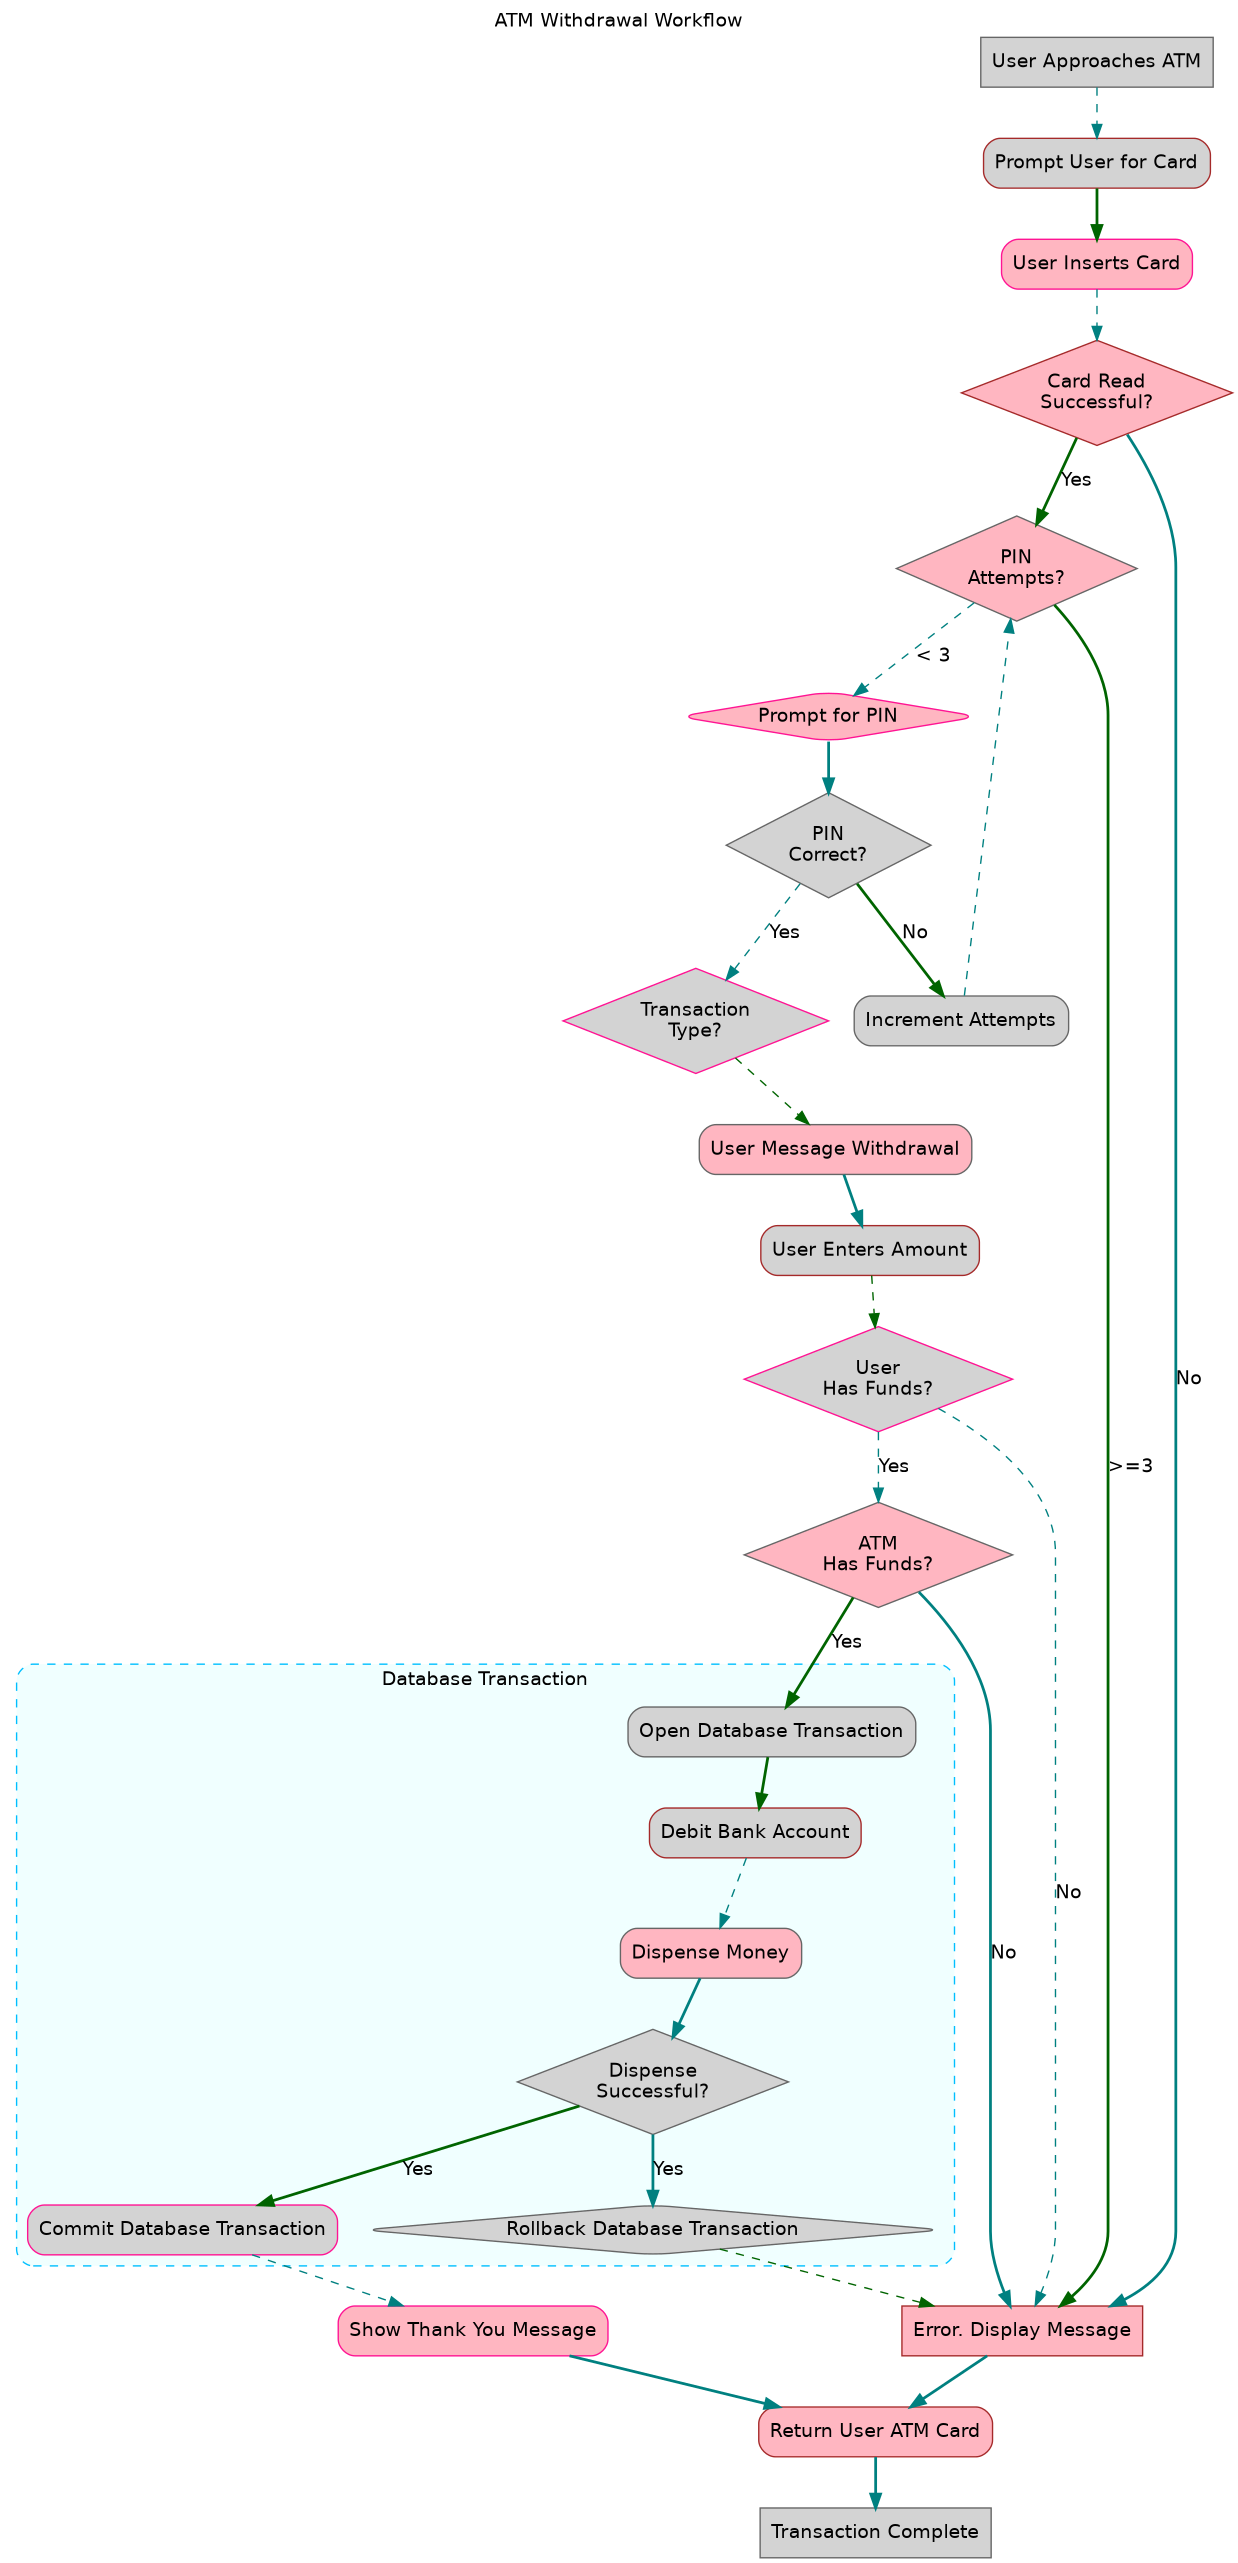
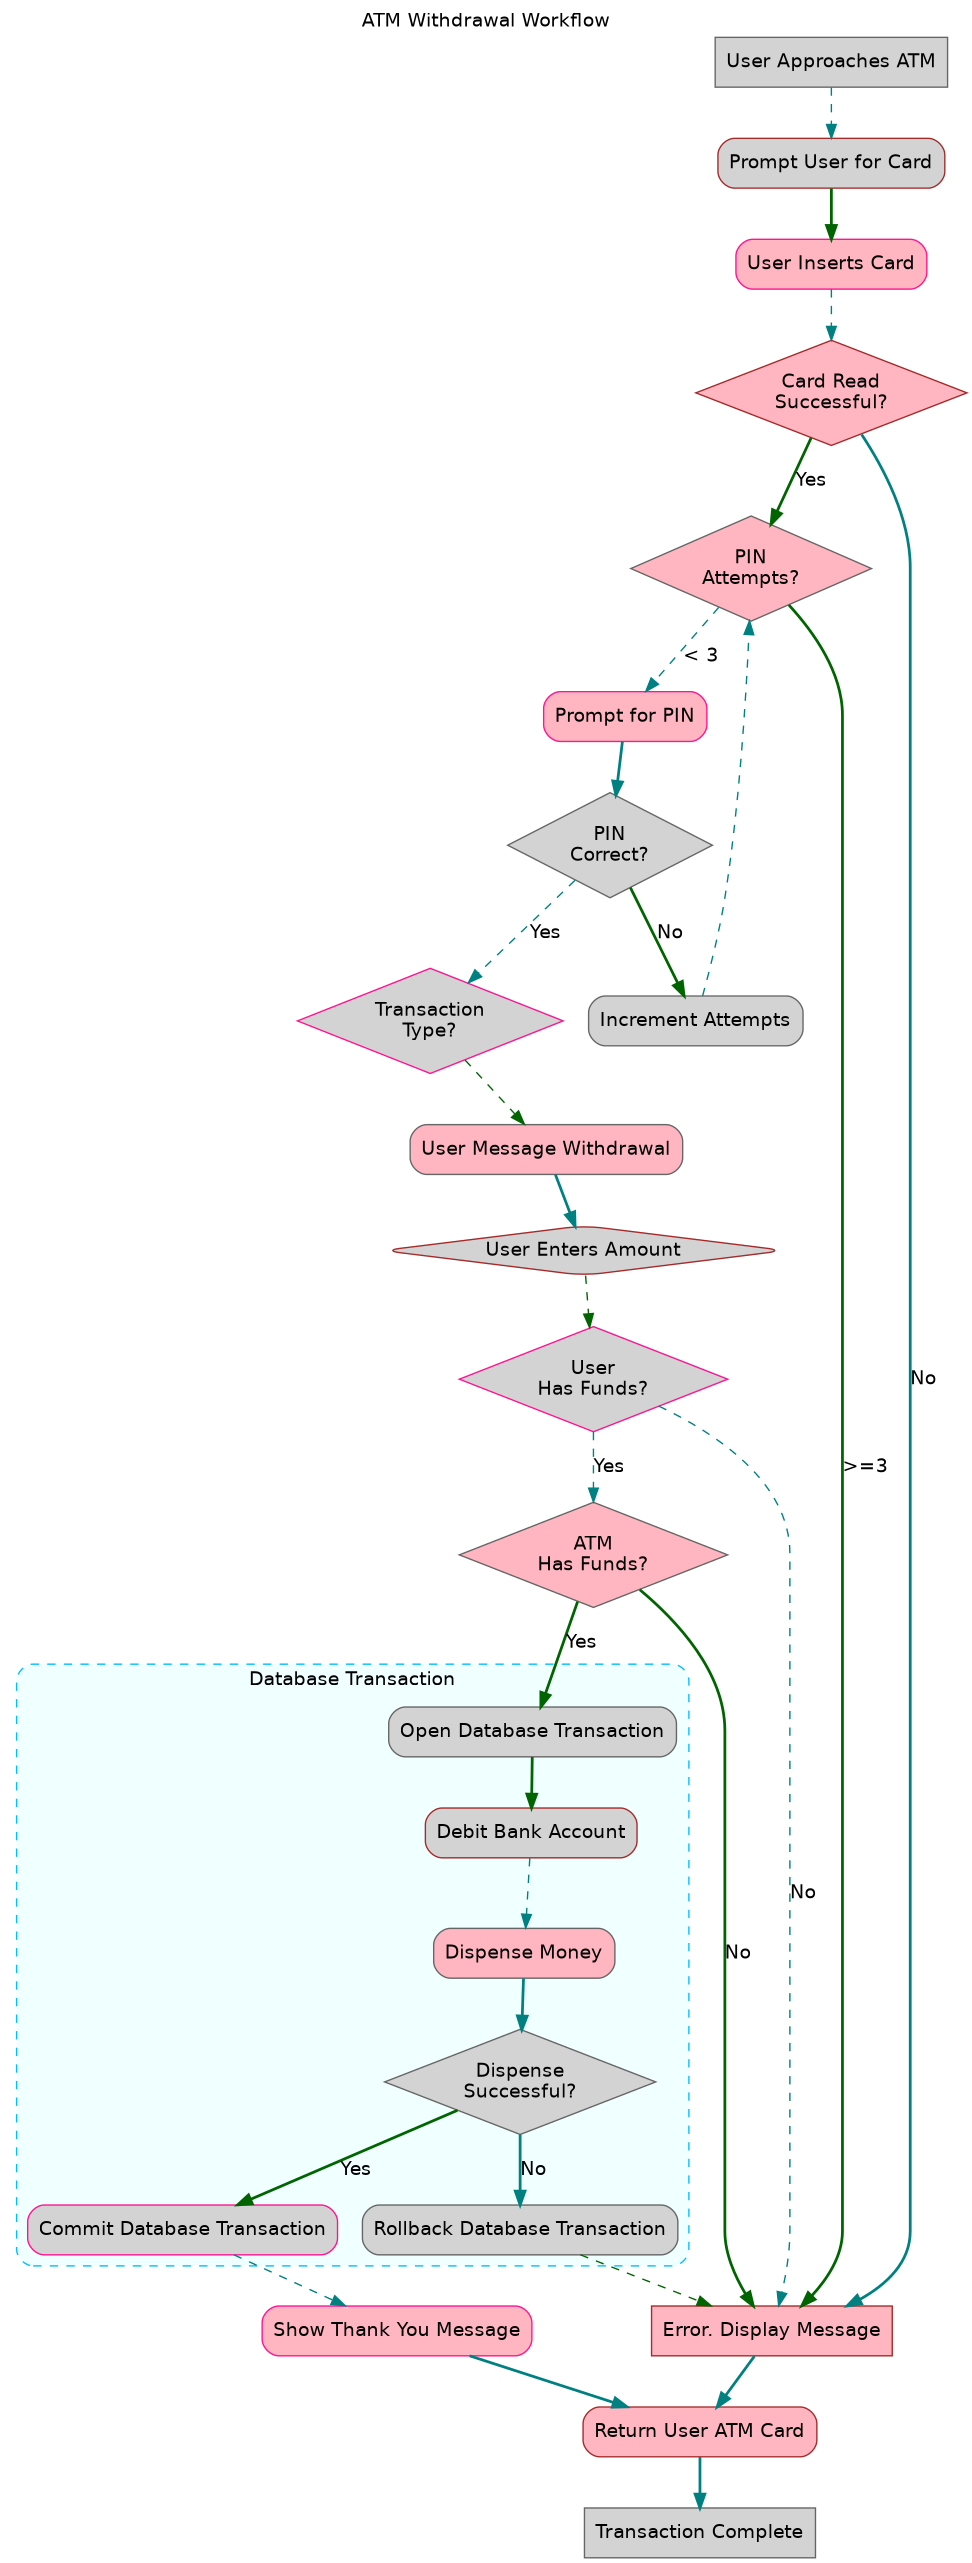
node "Prompt for PIN": shape diamond -> box
node "User Enters Amount": shape box -> diamond
edge "ATM Has Funds?" -> "Error. Display Message": color teal -> darkgreen
edge "Dispense Successful?" -> "Rollback Database Transaction": label "Yes" -> "No"
node "Rollback Database Transaction": shape diamond -> box
